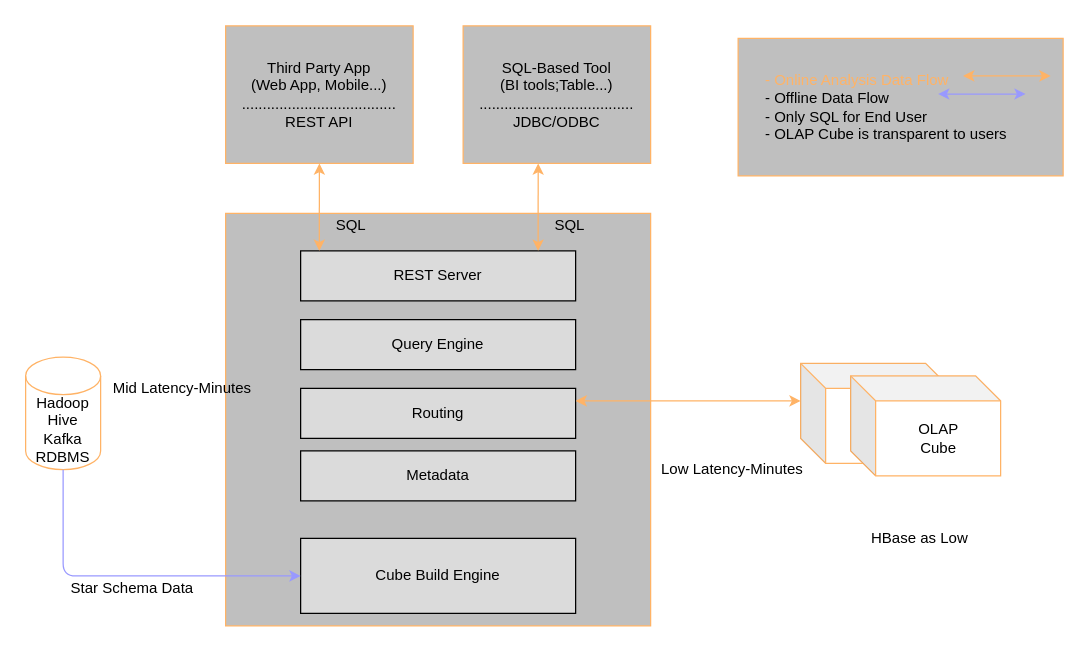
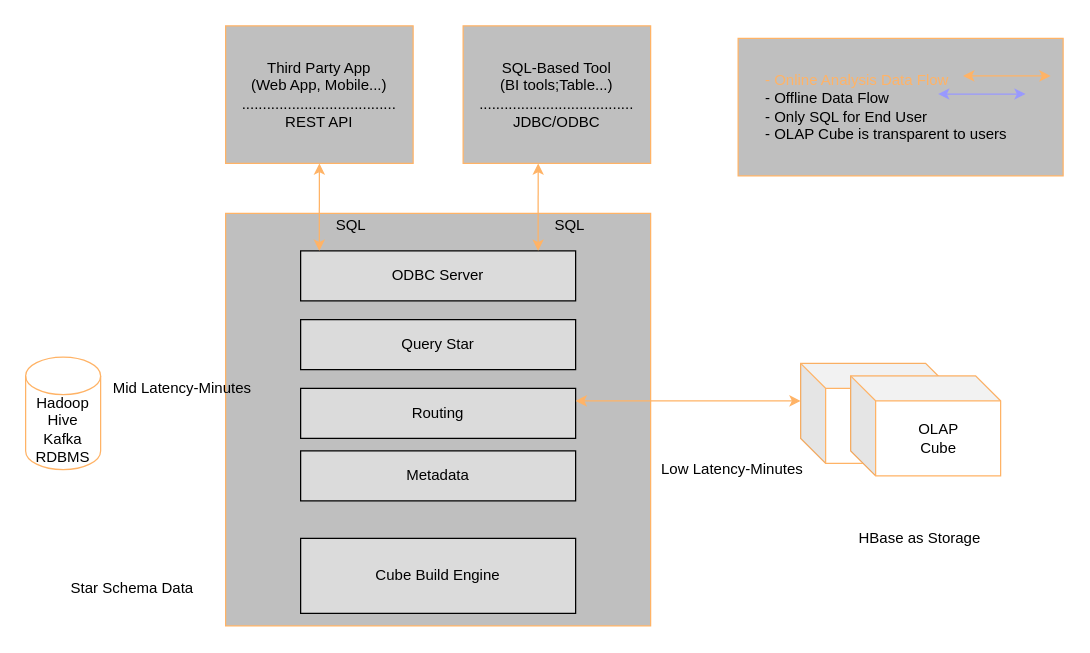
node "REST Server": label "REST Server" -> "ODBC Server"
node "Query Engine": label "Query Engine" -> "Query Star"
node "HBase as Low": label "HBase as Low" -> "HBase as Storage"
edge "Hadoop Hive Kafka RDBMS" -> "Cube Build Engine": removed
